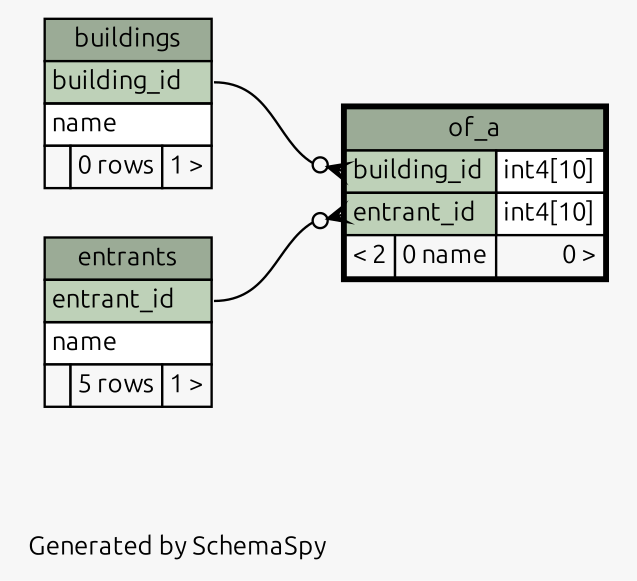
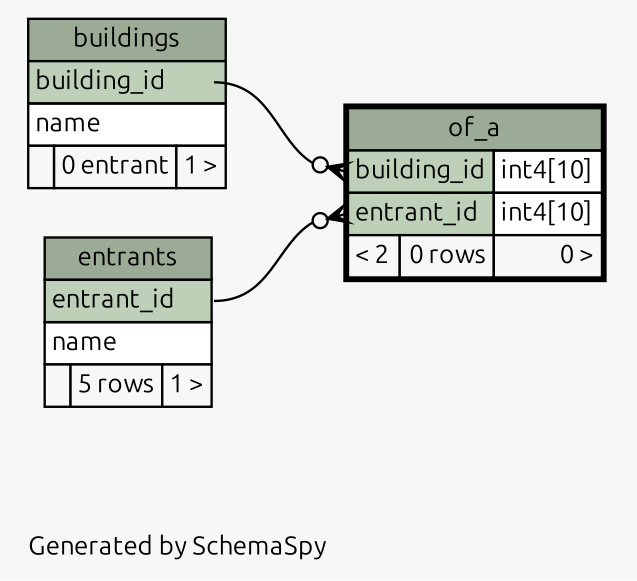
node "buildings": text "0 rows" -> "0 entrant"
node "of_a": text "0 name" -> "0 rows"
